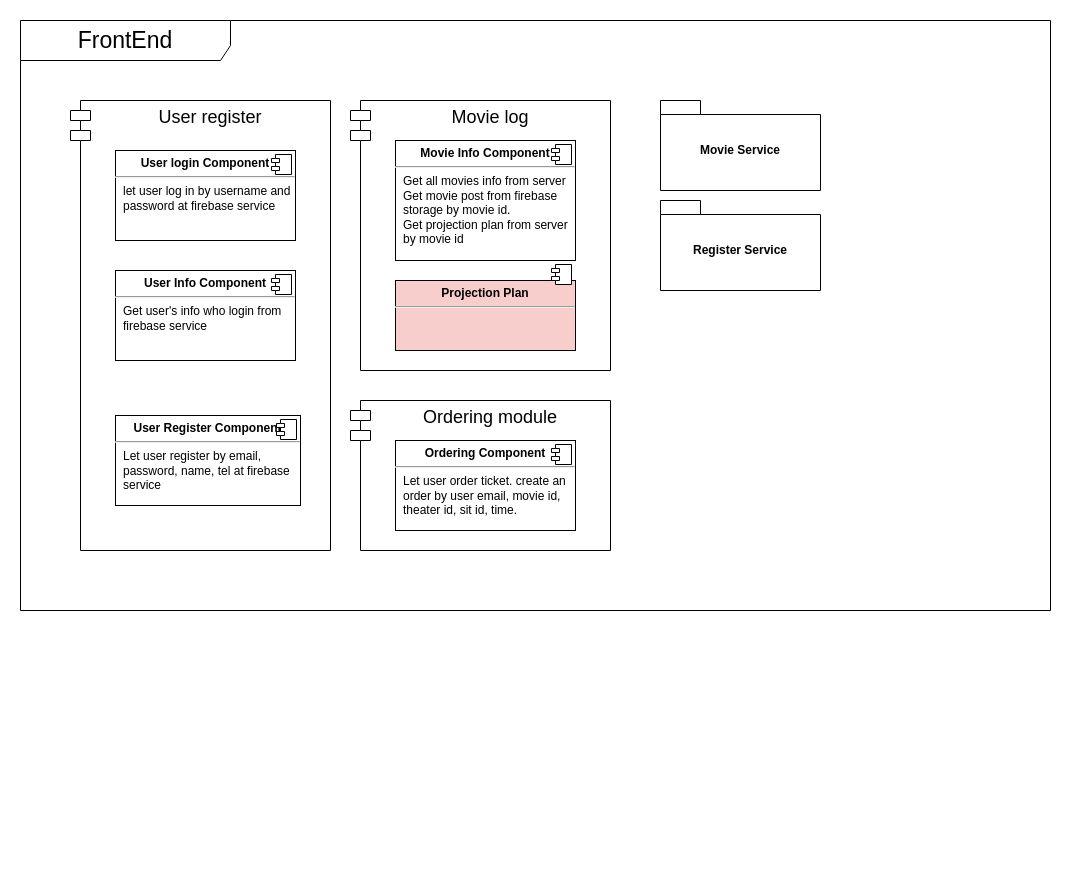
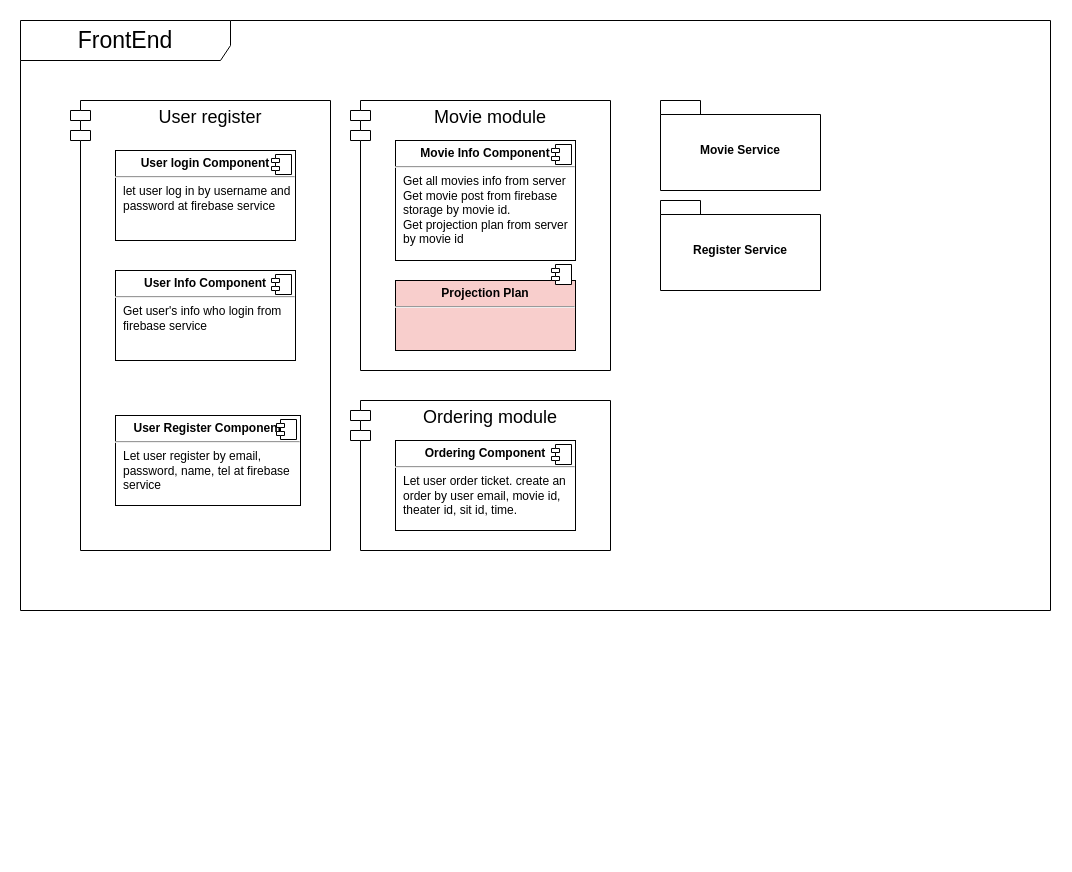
node "Movie log": label "Movie log" -> "Movie module"
